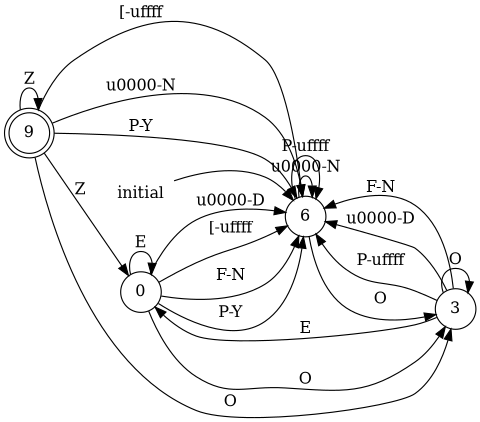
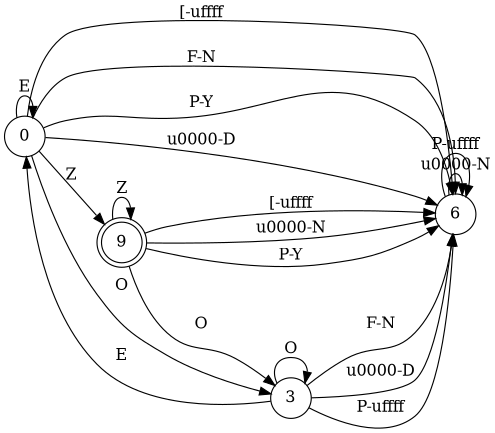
node "initial": removed
edge "9" -> "0": reversed
edge "6" -> "3": removed, label "O"
